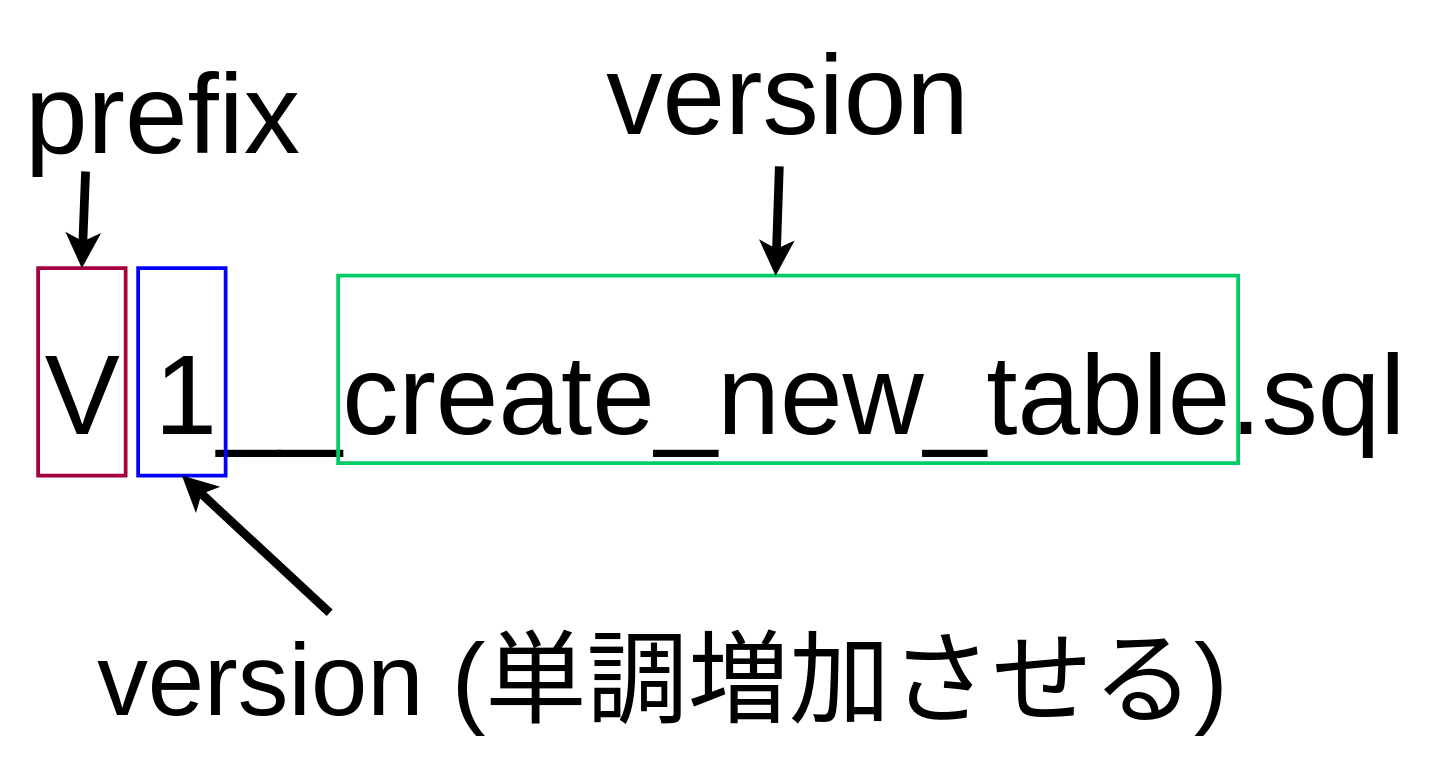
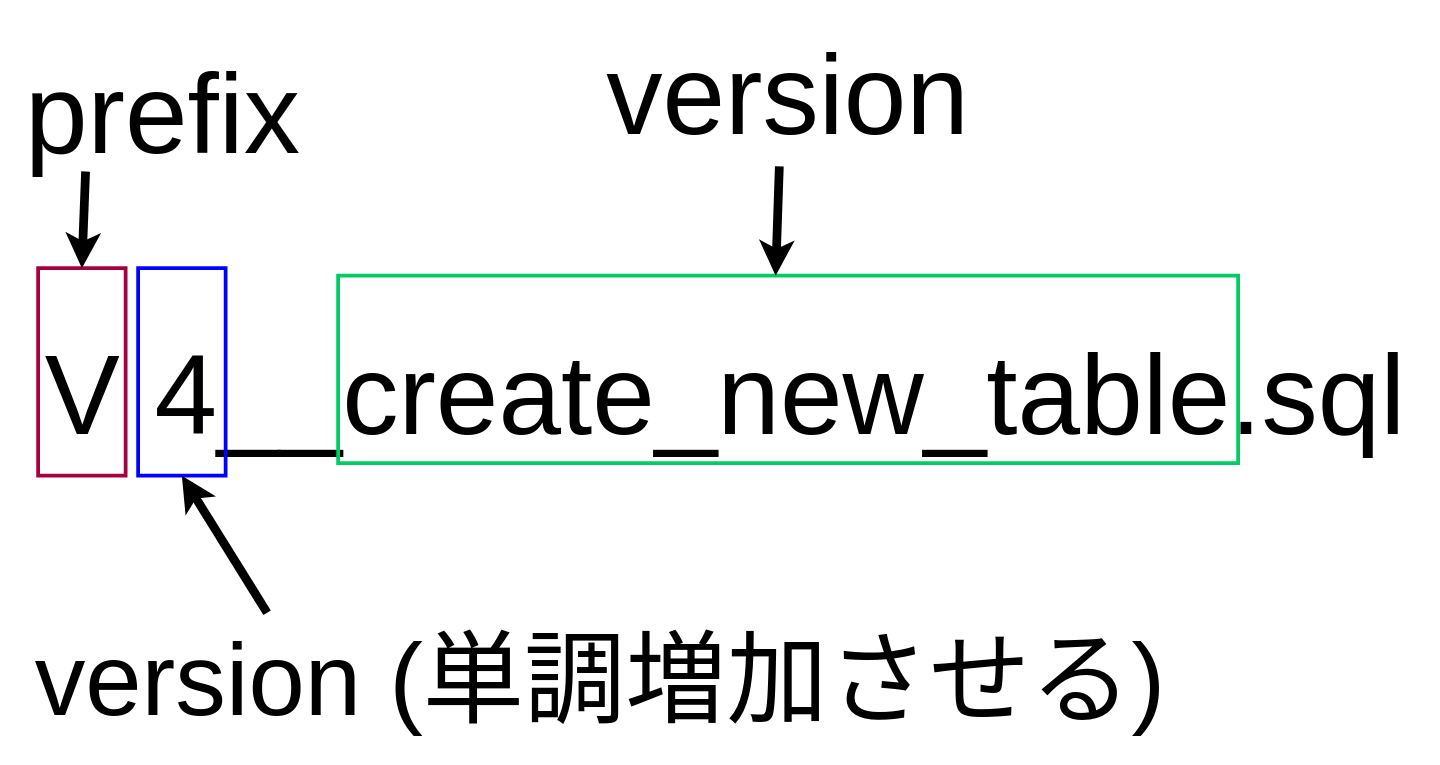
node "V 1__create_new_table.sql": label "V 1__create_new_table.sql" -> "V 4__create_new_table.sql"
node "version (単調増加させる)": moved (663, 676) -> (601, 676)
